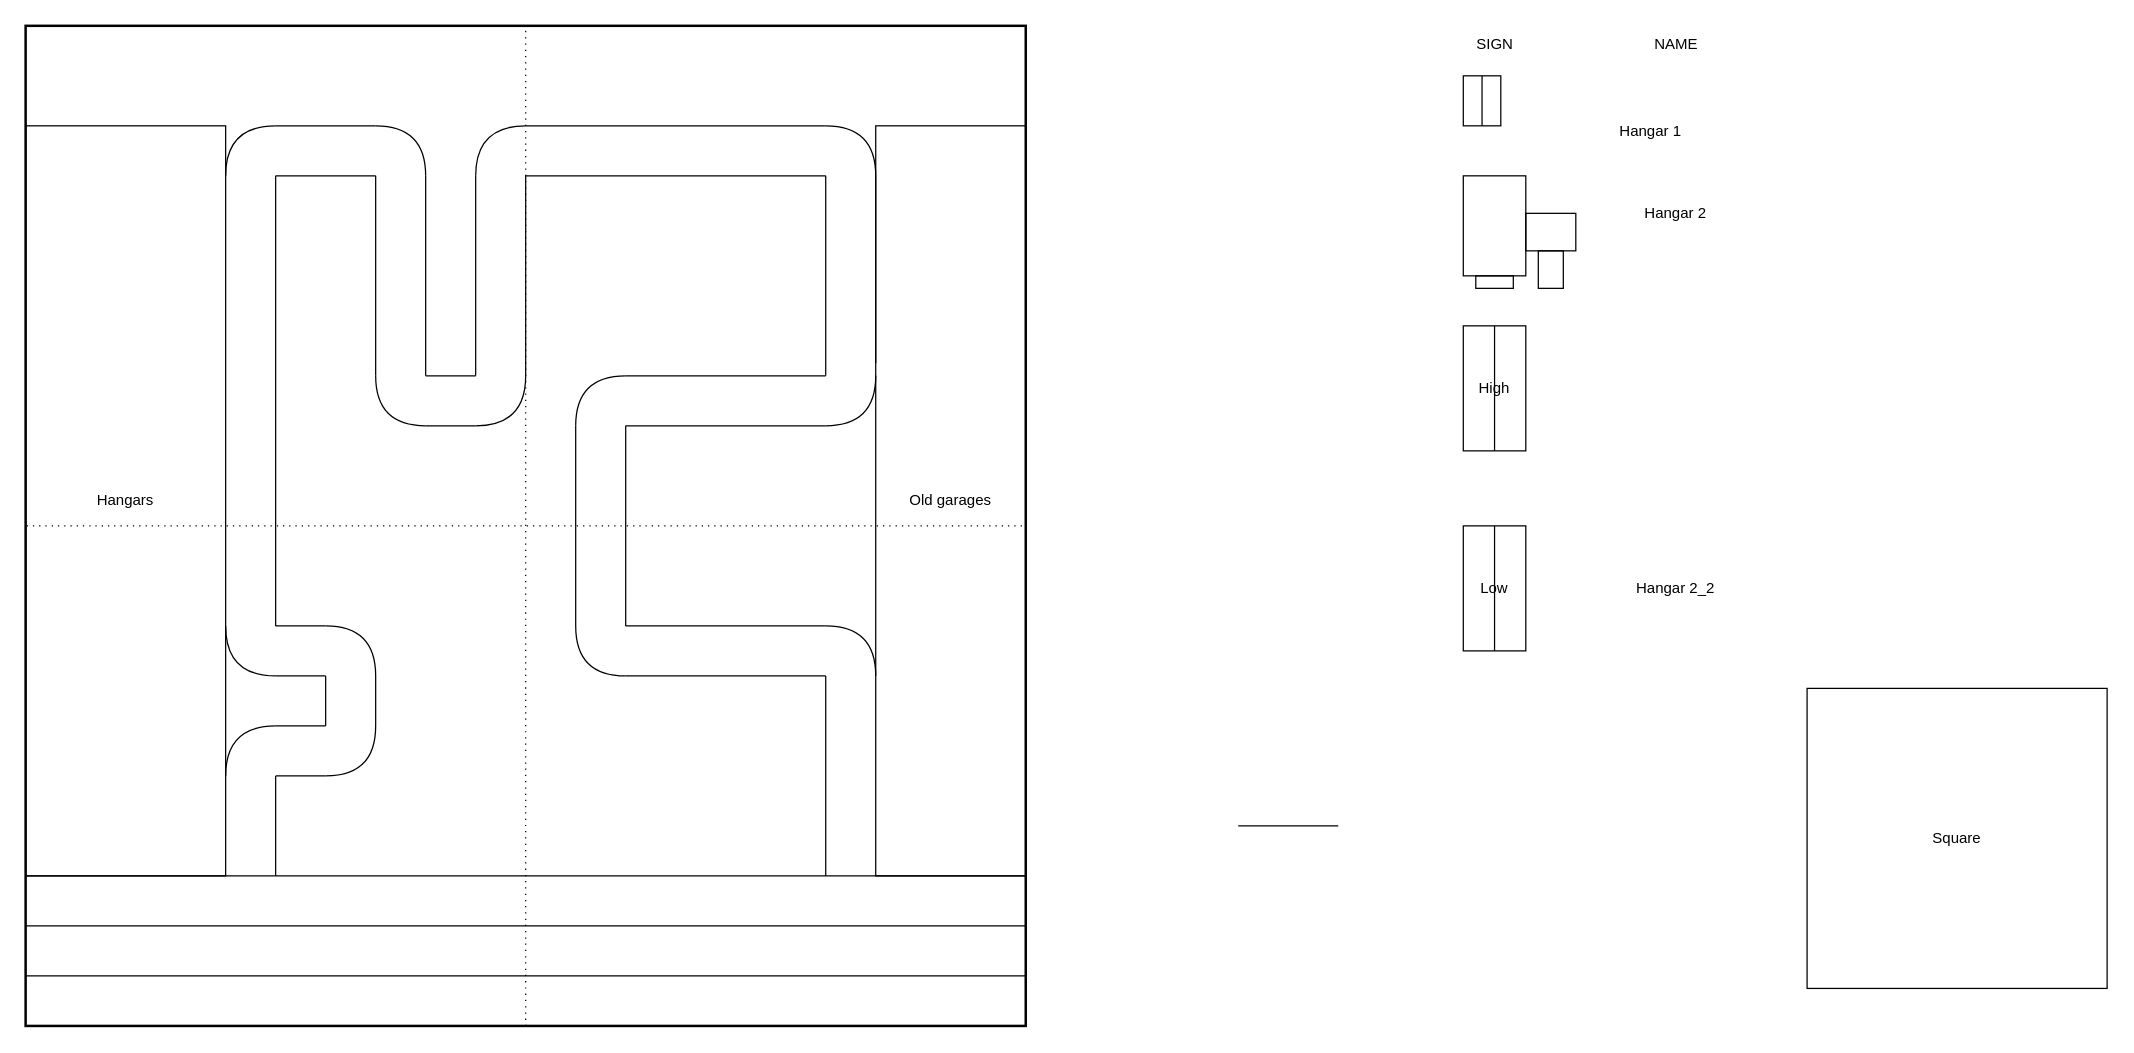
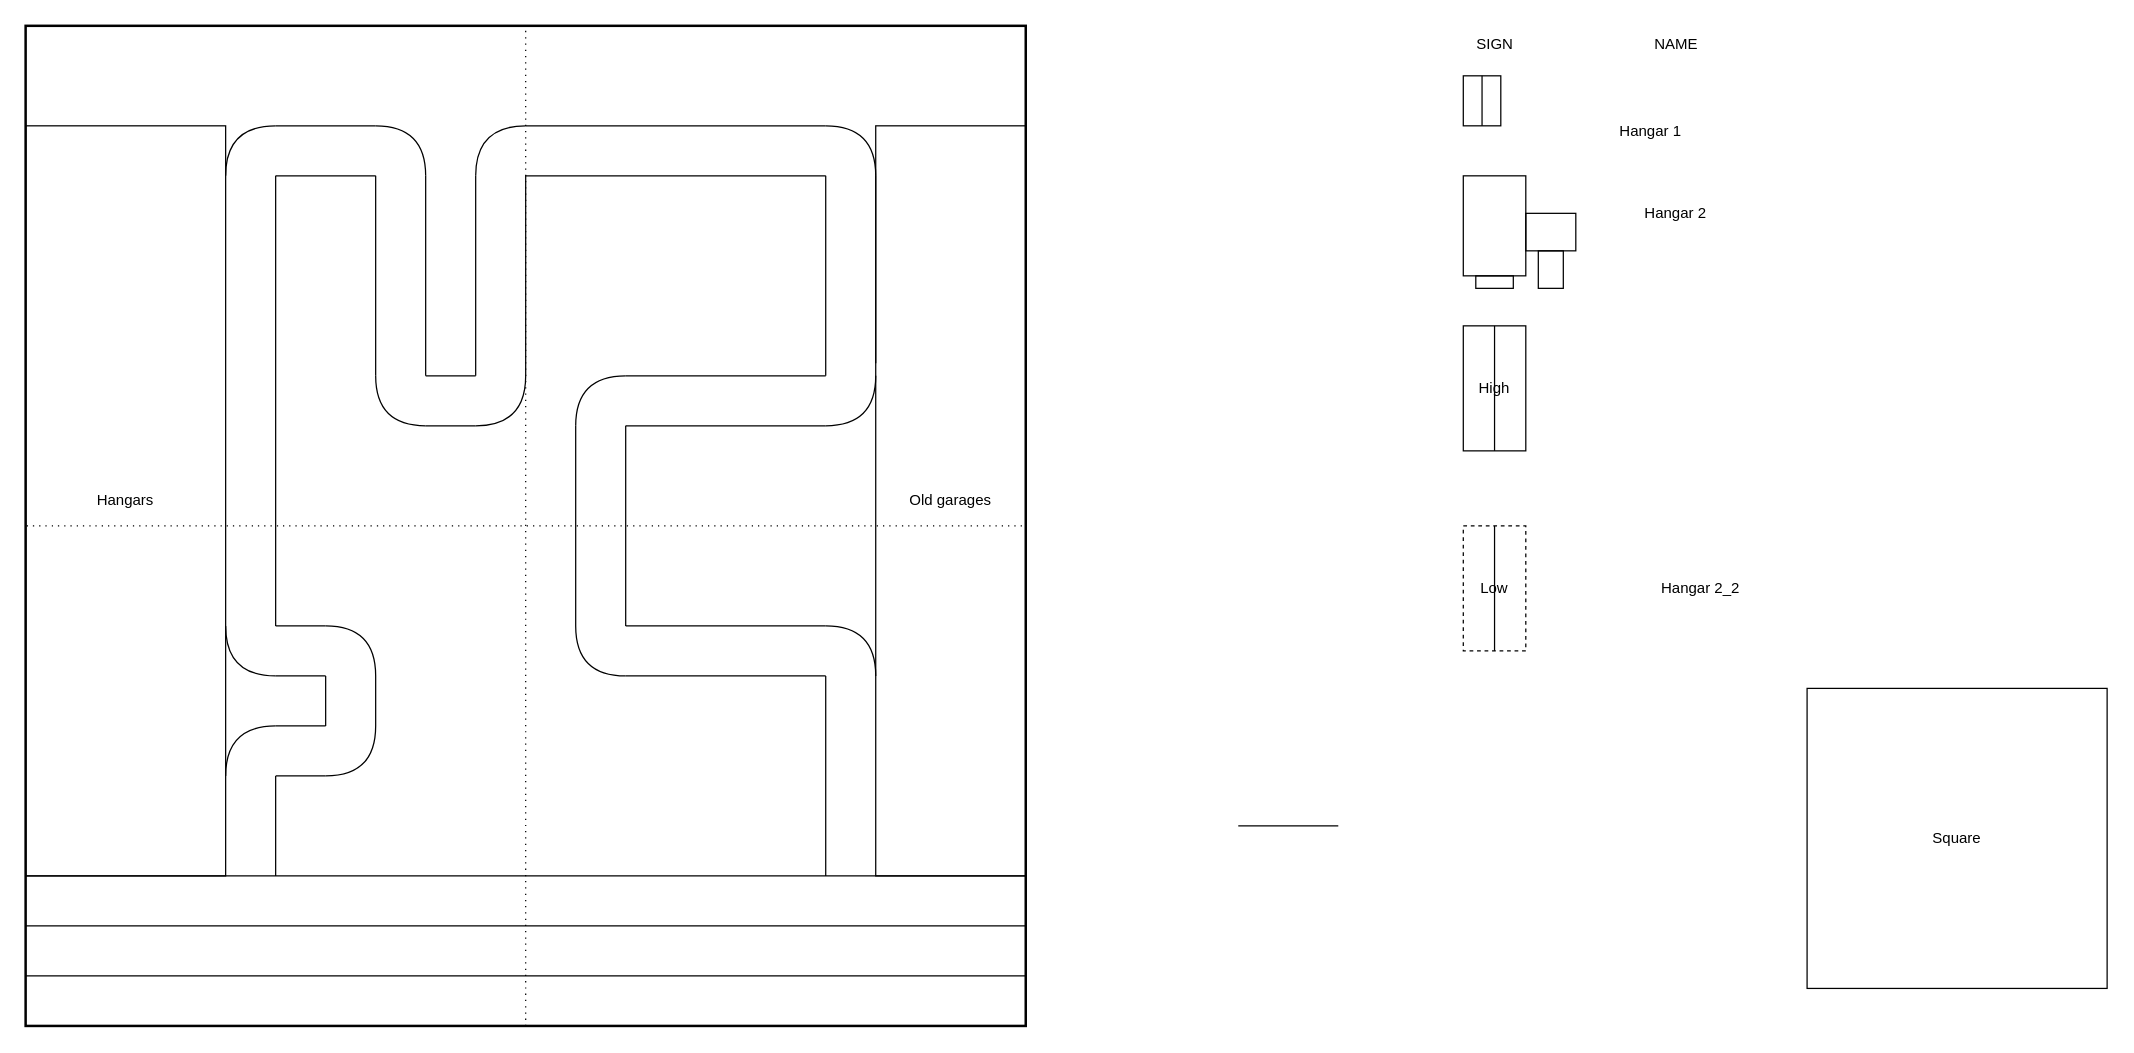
node "Low": style solid -> dashed
node "Hangar 2_2": moved (1676, 588) -> (1701, 588)
